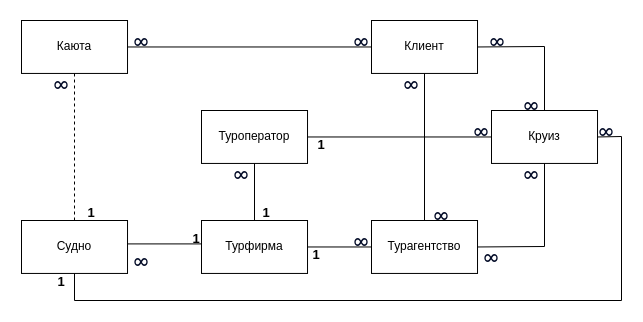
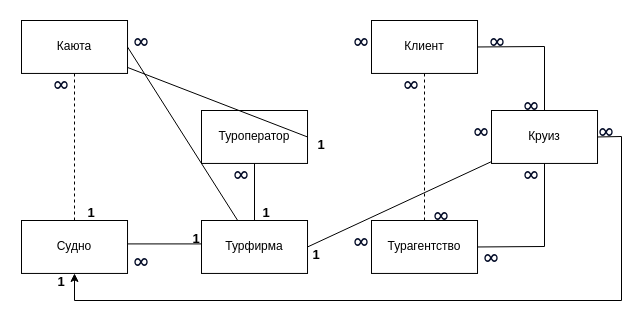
edge "Каюта" -- "Клиент": now "Каюта" -- "Турфирма"
edge "Туроператор" -- "Круиз": now "Туроператор" -- "Каюта"
edge "Клиент" -- "Турагентство": style solid -> dashed
edge "Турфирма" -- "Турагентство": now "Турфирма" -- "Круиз"
edge "Круиз" -- "Судно": arrowhead none -> classic
